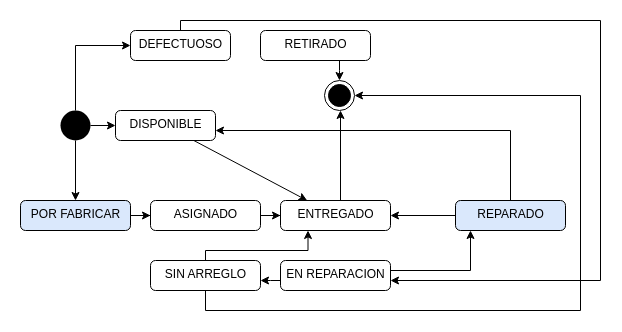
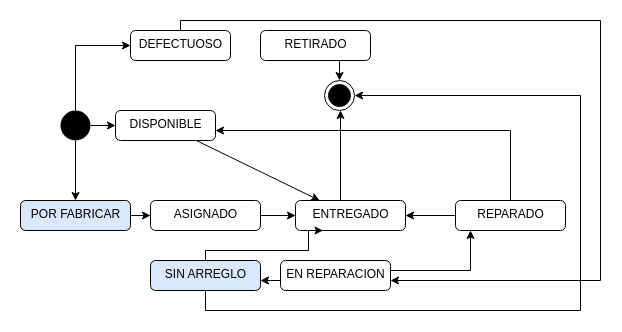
node "ENTREGADO": moved (336, 216) -> (351, 216)
node "REPARADO": fillcolor #dae8fc -> #ffffff
node "SIN ARREGLO": fillcolor #ffffff -> #dae8fc
